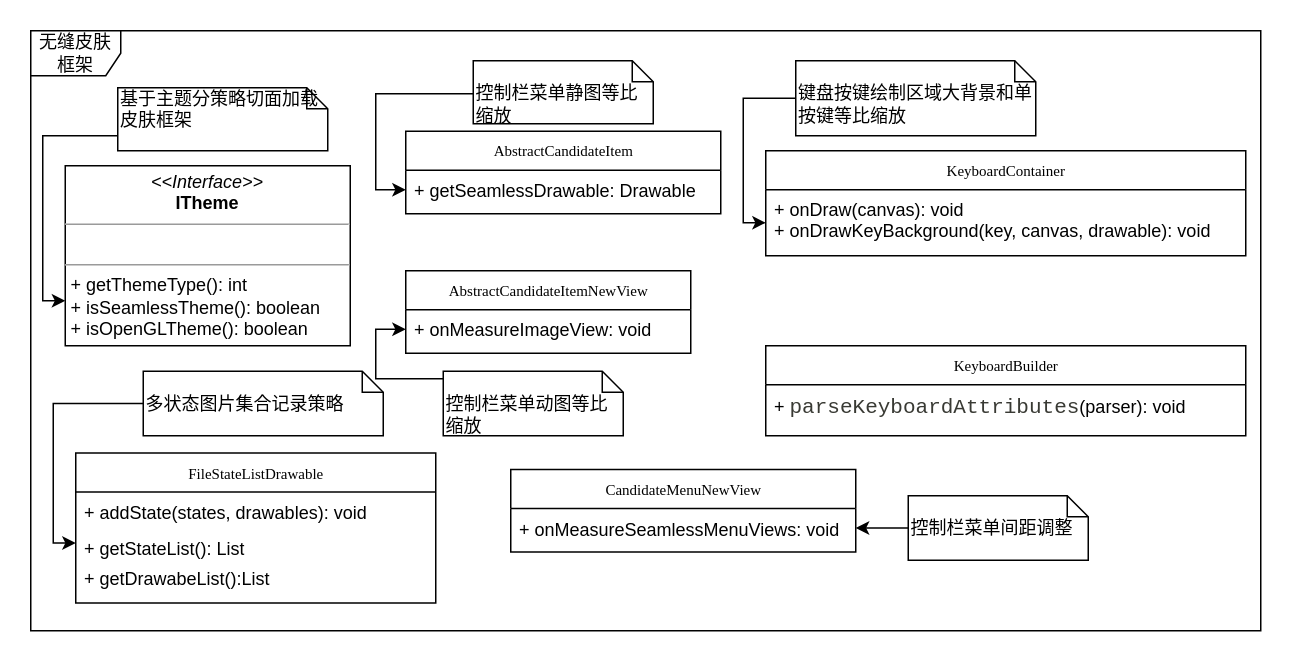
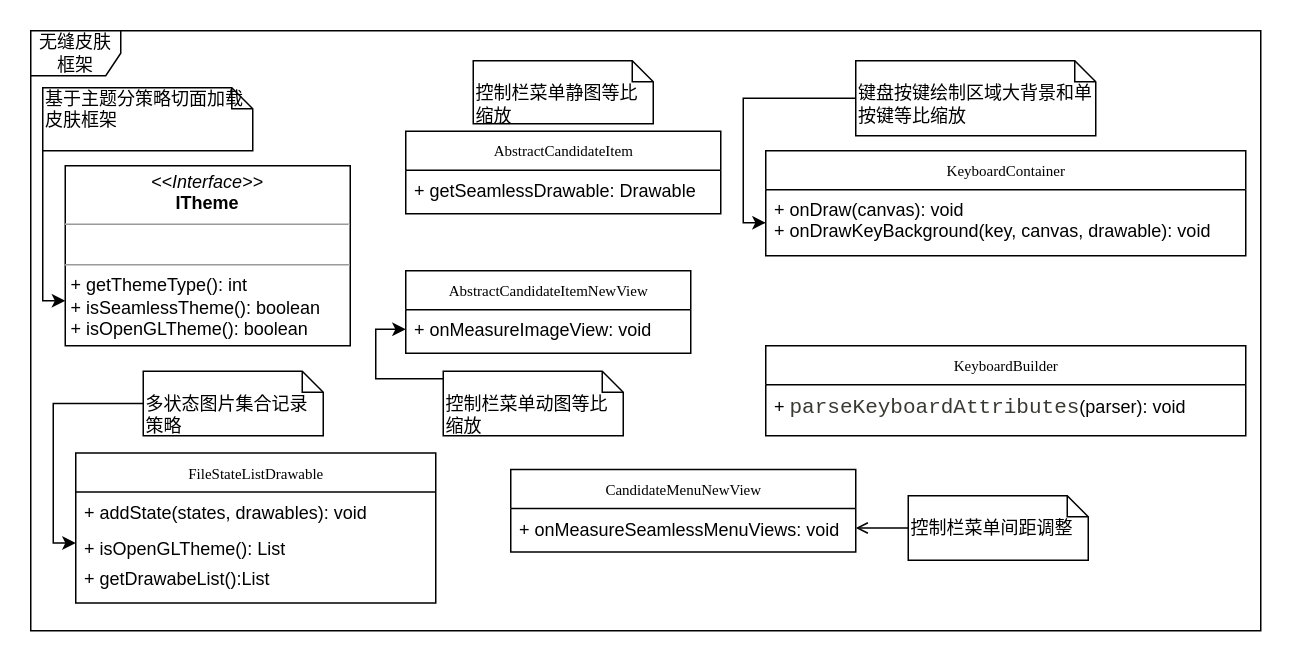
node "键盘按键绘制区域大背景和单按键等比缩放": moved (916, 98) -> (976, 98)
edge "控制栏菜单静图等比缩放" -> "+ getSeamlessDrawable: Drawable": removed
node "基于主题分策略切面加载皮肤框架": moved (223, 119) -> (148, 119)
node "多状态图片集合记录策略": size 240x65 -> 180x65
edge "控制栏菜单间距调整" -> "+ onMeasureSeamlessMenuViews: void": arrowhead classic -> open
node "+ getStateList(): List": label "+ getStateList(): List" -> "+ isOpenGLTheme(): List"
